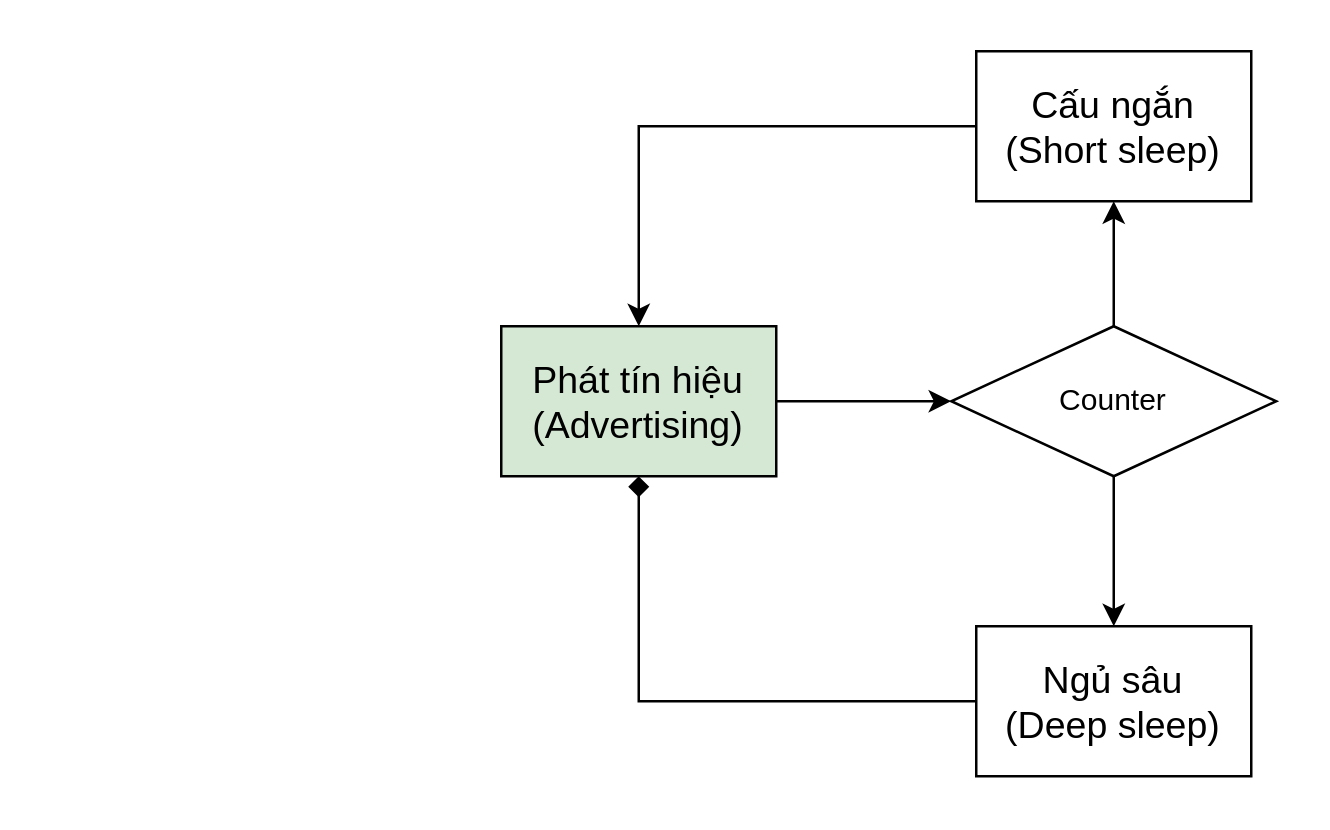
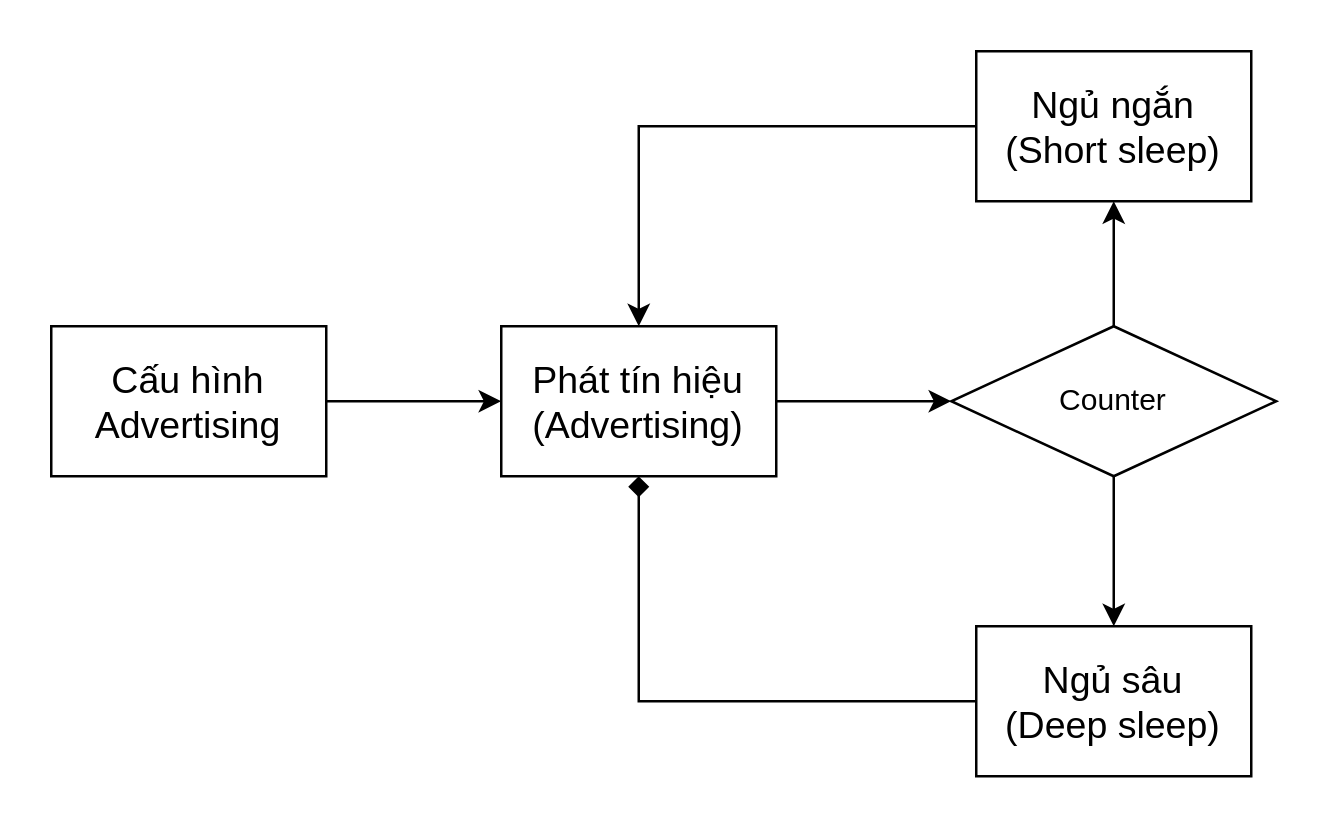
node "Cấu ngắn (Short sleep)": label "Cấu ngắn (Short sleep)" -> "Ngủ ngắn (Short sleep)"
node "Cấu hình Advertising": added
edge "Cấu hình Advertising" -> "Phát tín hiệu (Advertising)": added
node "Phát tín hiệu (Advertising)": fillcolor #d5e8d4 -> #ffffff
